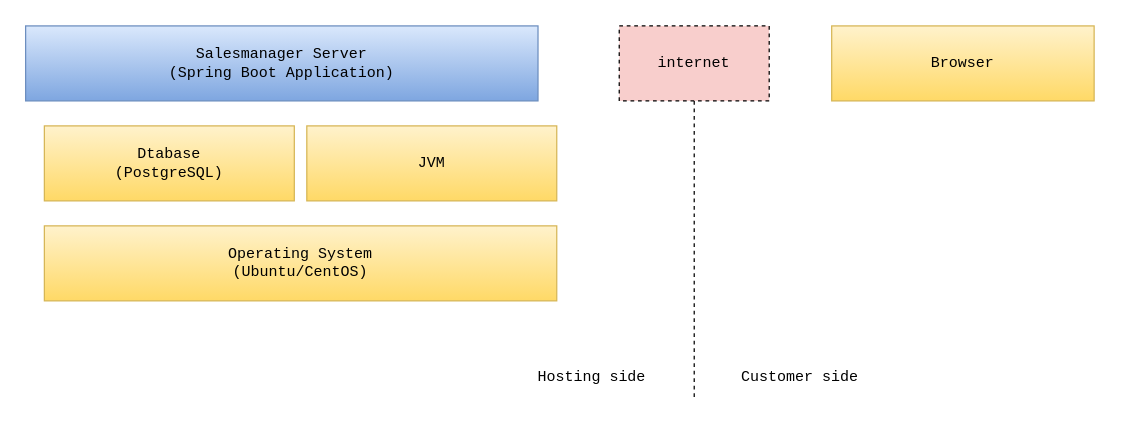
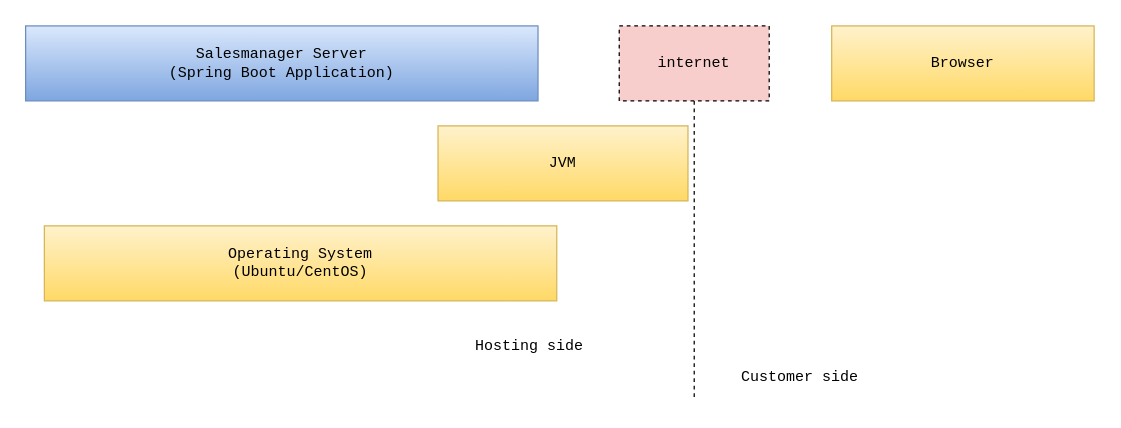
node "Dtabase (PostgreSQL)": removed
node "JVM": moved (432, 163) -> (563, 163)
node "Hosting side": moved (598, 378) -> (536, 347)
